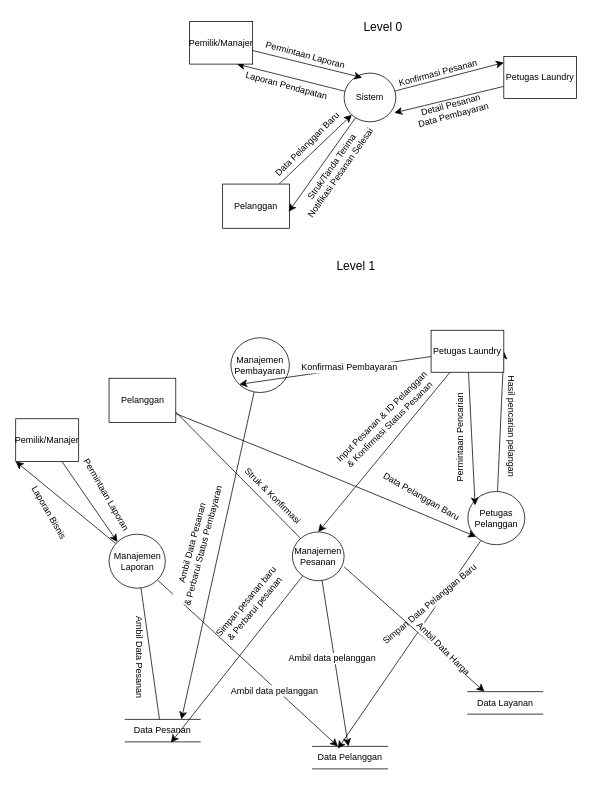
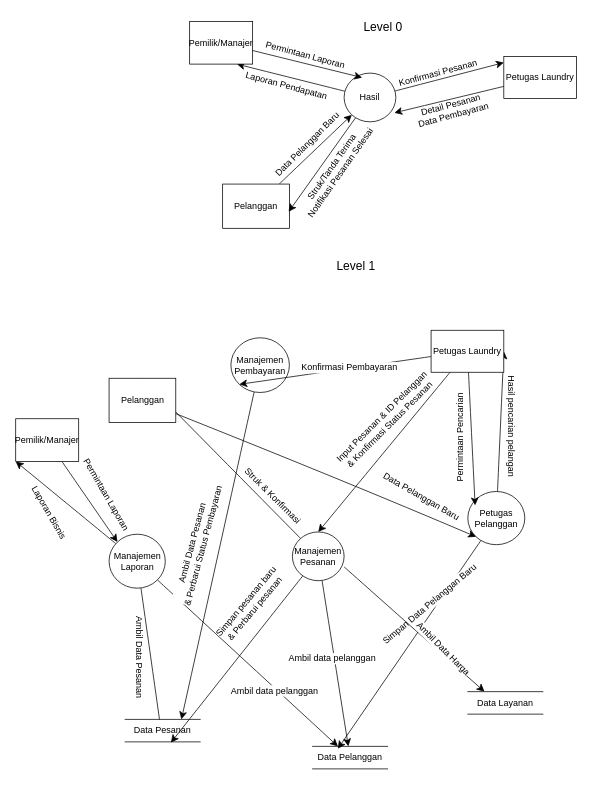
node "Sistem": label "Sistem" -> "Hasil"
